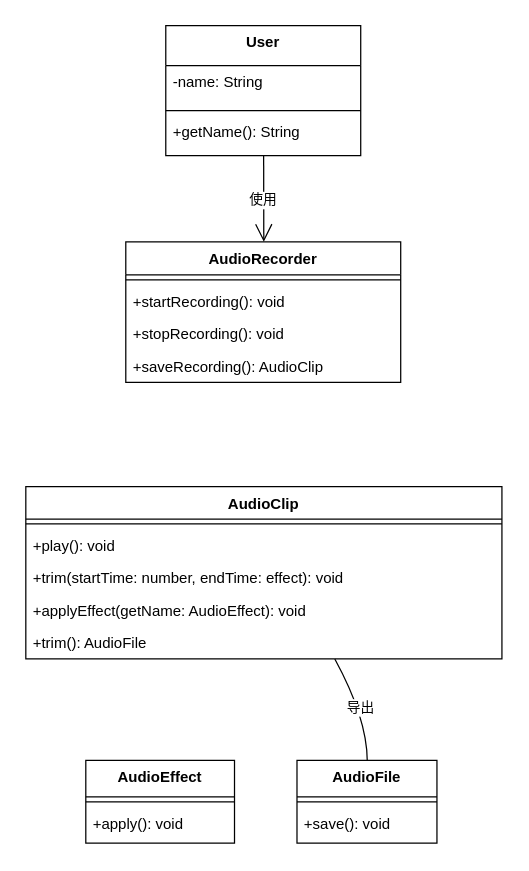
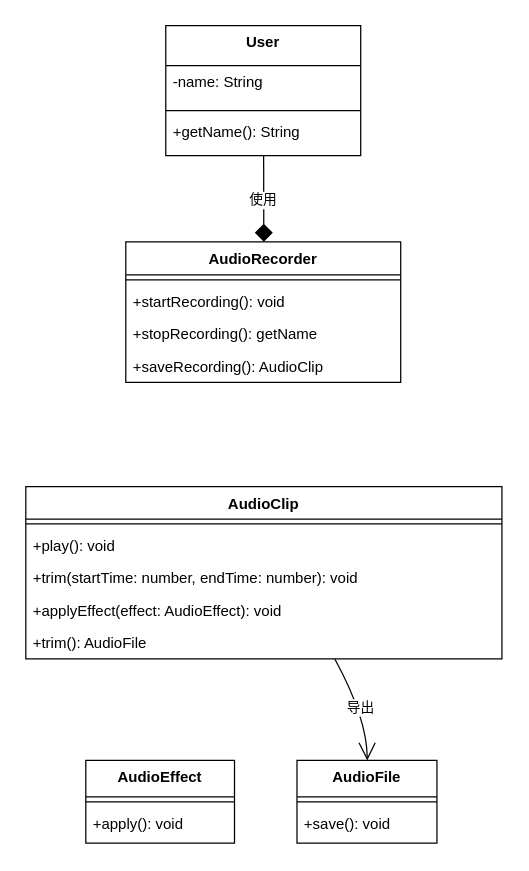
edge "User" -> "AudioRecorder": arrowhead open -> diamond
node "+stopRecording(): void": label "+stopRecording(): void" -> "+stopRecording(): getName"
node "+trim(startTime: number, endTime: effect): void": label "+trim(startTime: number, endTime: effect): void" -> "+trim(startTime: number, endTime: number): void"
node "+applyEffect(getName: AudioEffect): void": label "+applyEffect(getName: AudioEffect): void" -> "+applyEffect(effect: AudioEffect): void"
edge "AudioClip" -- "AudioFile": arrowhead none -> open
